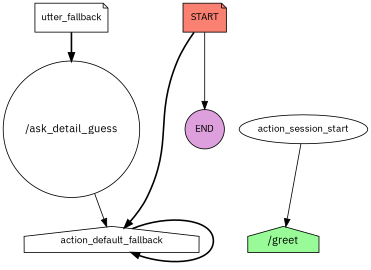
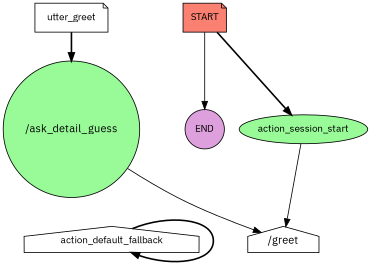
node "utter_fallback": label "utter_fallback" -> "utter_greet"
edge "START" -> "action_default_fallback": now "START" -> "action_session_start"
node "/ask_detail_guess": fillcolor white -> palegreen
node "action_session_start": fillcolor white -> palegreen
edge "/ask_detail_guess" -> "action_default_fallback": now "/ask_detail_guess" -> "/greet"
node "/greet": fillcolor palegreen -> white
